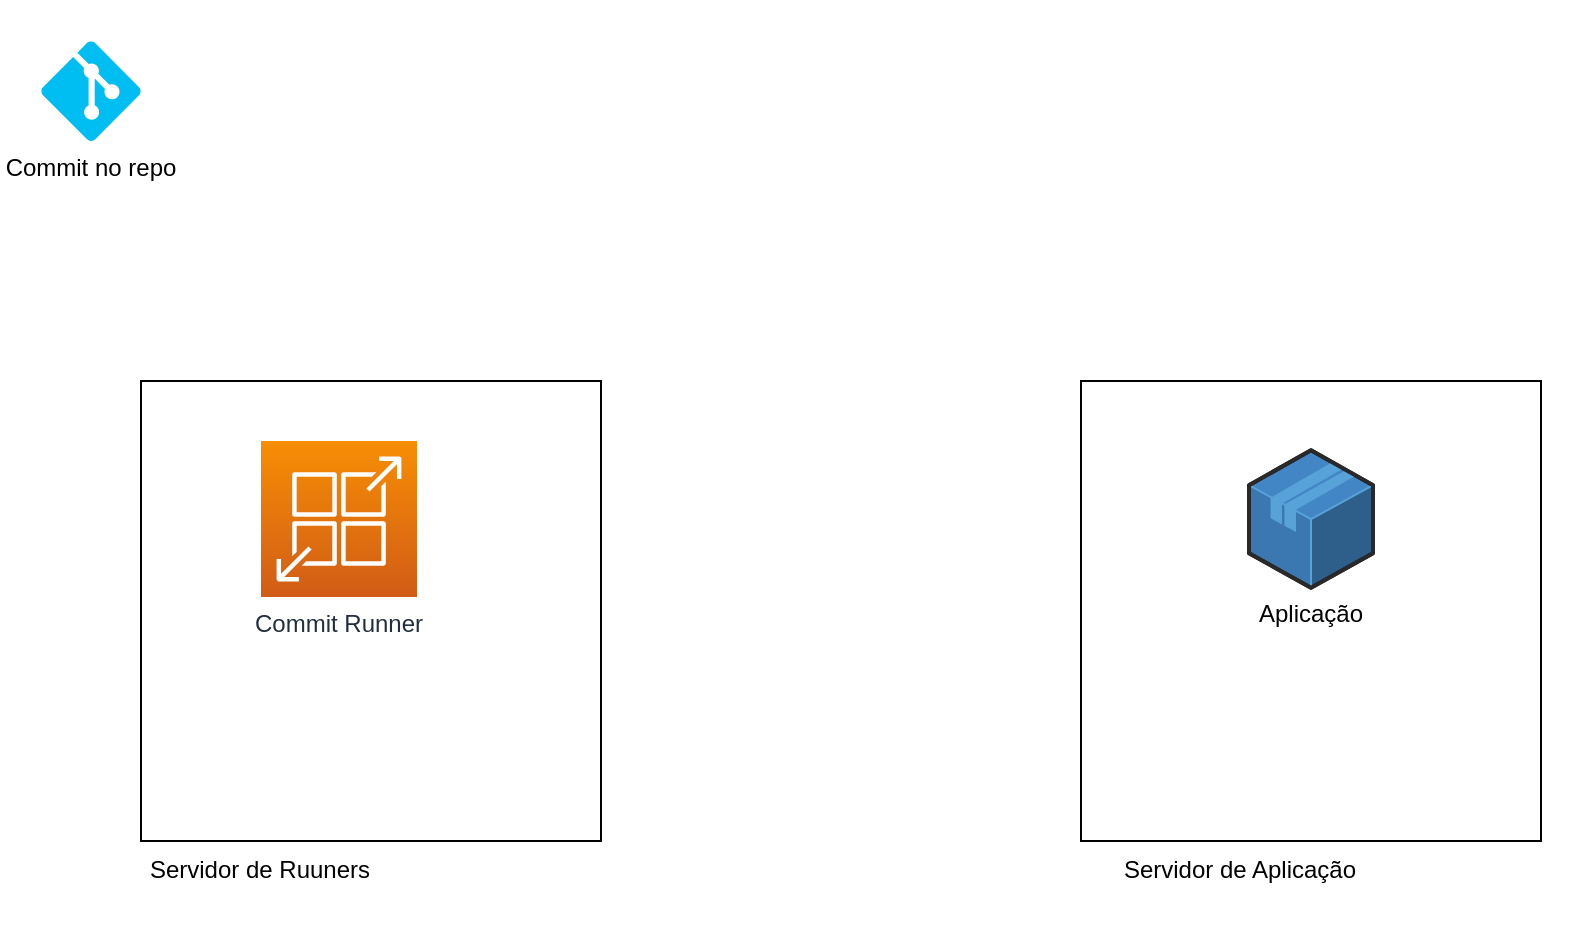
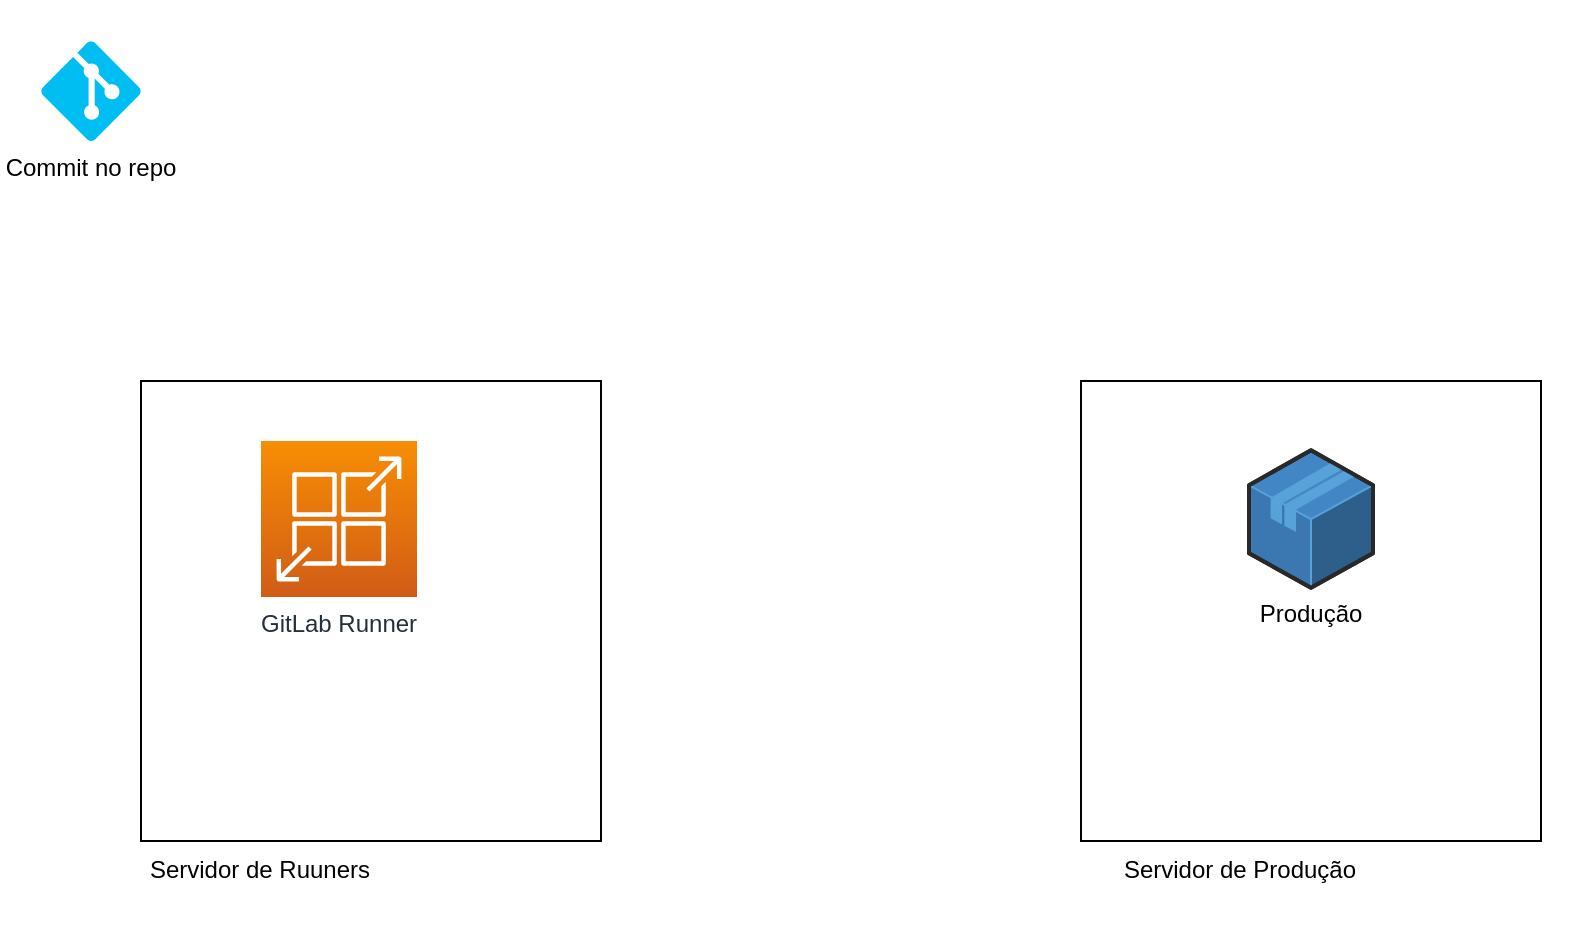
node "Aplicação": label "Aplicação" -> "Produção"
node "Commit Runner": label "Commit Runner" -> "GitLab Runner"
node "Servidor de Aplicação": label "Servidor de Aplicação" -> "Servidor de Produção"
